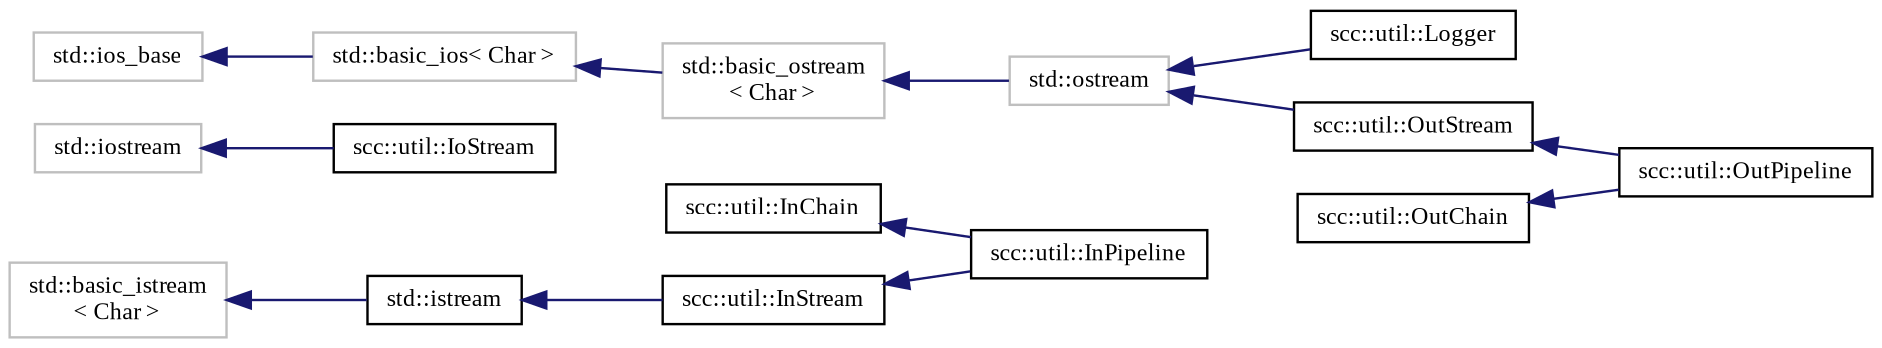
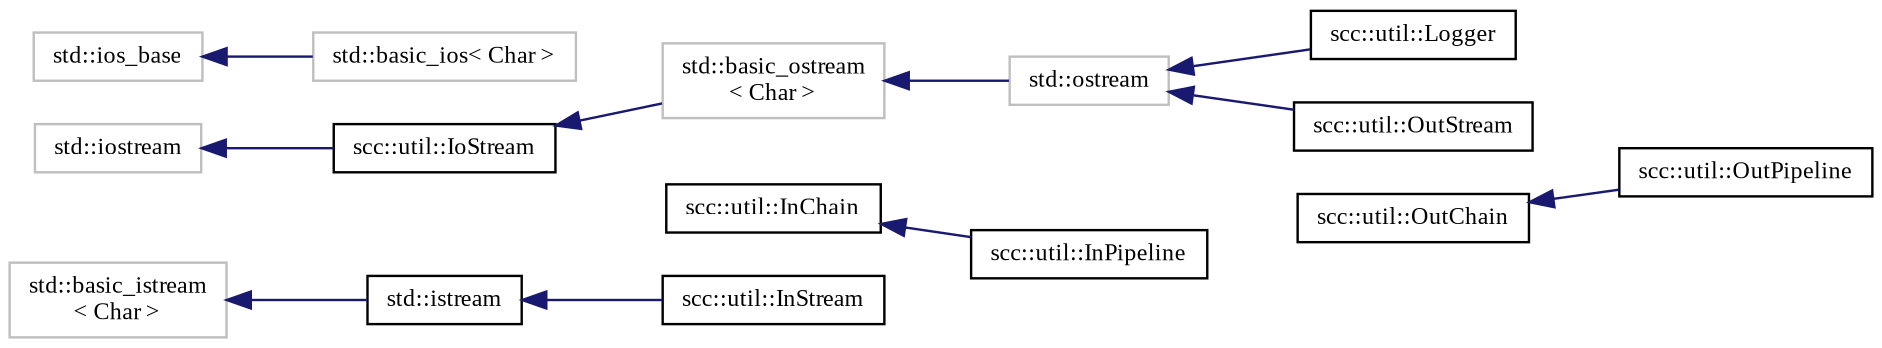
edge "std::basic_ostream < Char >" -> "std::basic_ios< Char >": now "std::basic_ostream < Char >" -> "scc::util::IoStream"
edge "scc::util::OutPipeline" -> "scc::util::OutStream": removed
edge "scc::util::InPipeline" -> "scc::util::InStream": removed
